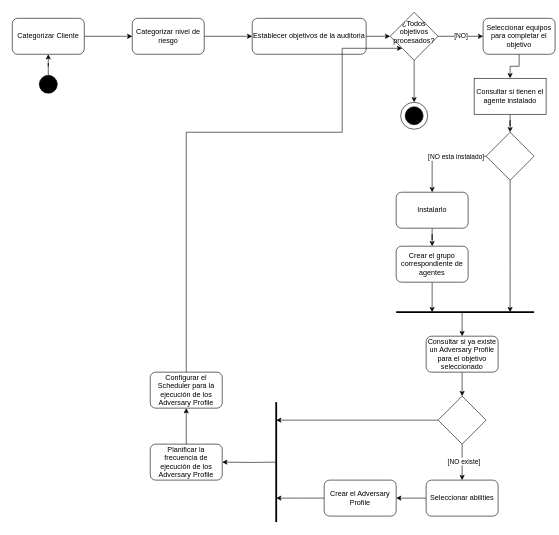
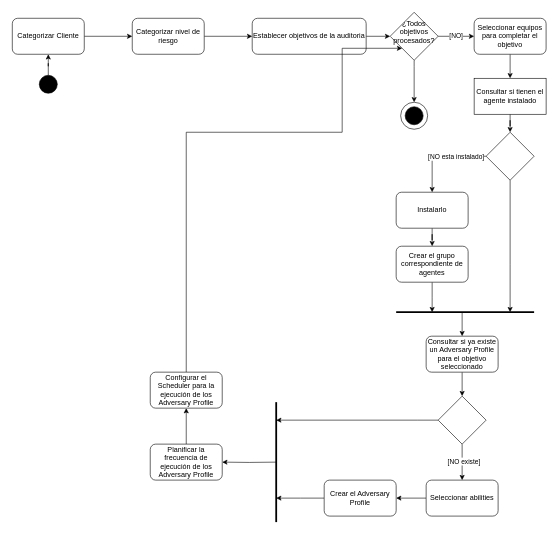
node "Seleccionar equipos para completar el objetivo": moved (519, 36) -> (510, 36)
